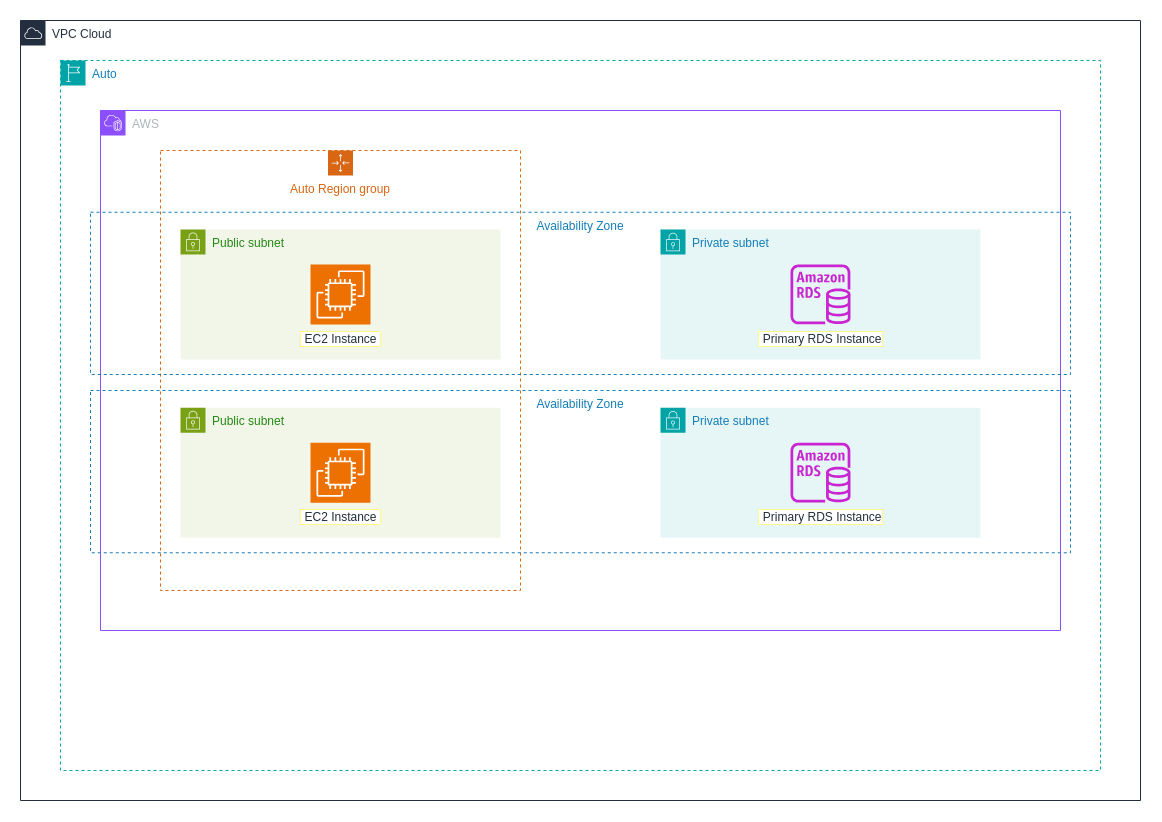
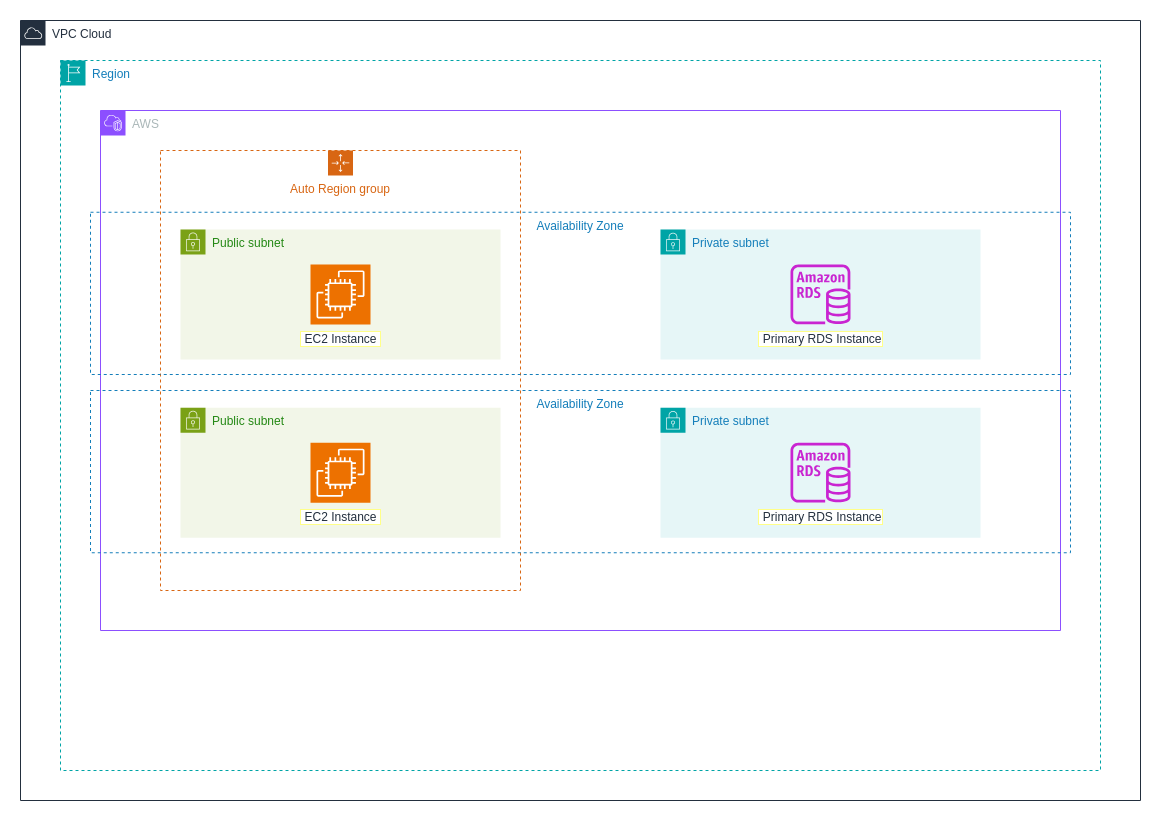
node "Auto": label "Auto" -> "Region"
